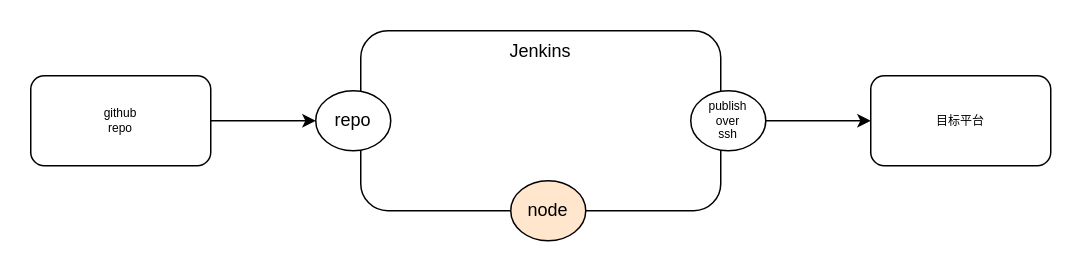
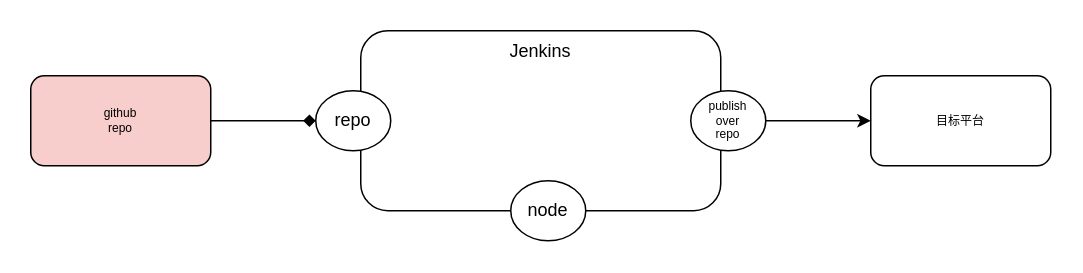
node "github repo": fillcolor #ffffff -> #f8cecc
edge "github repo" -> "repo": arrowhead classic -> diamond
node "publishoverssh": label "publishoverssh" -> "publishoverrepo"
node "node": fillcolor #ffe6cc -> #ffffff
